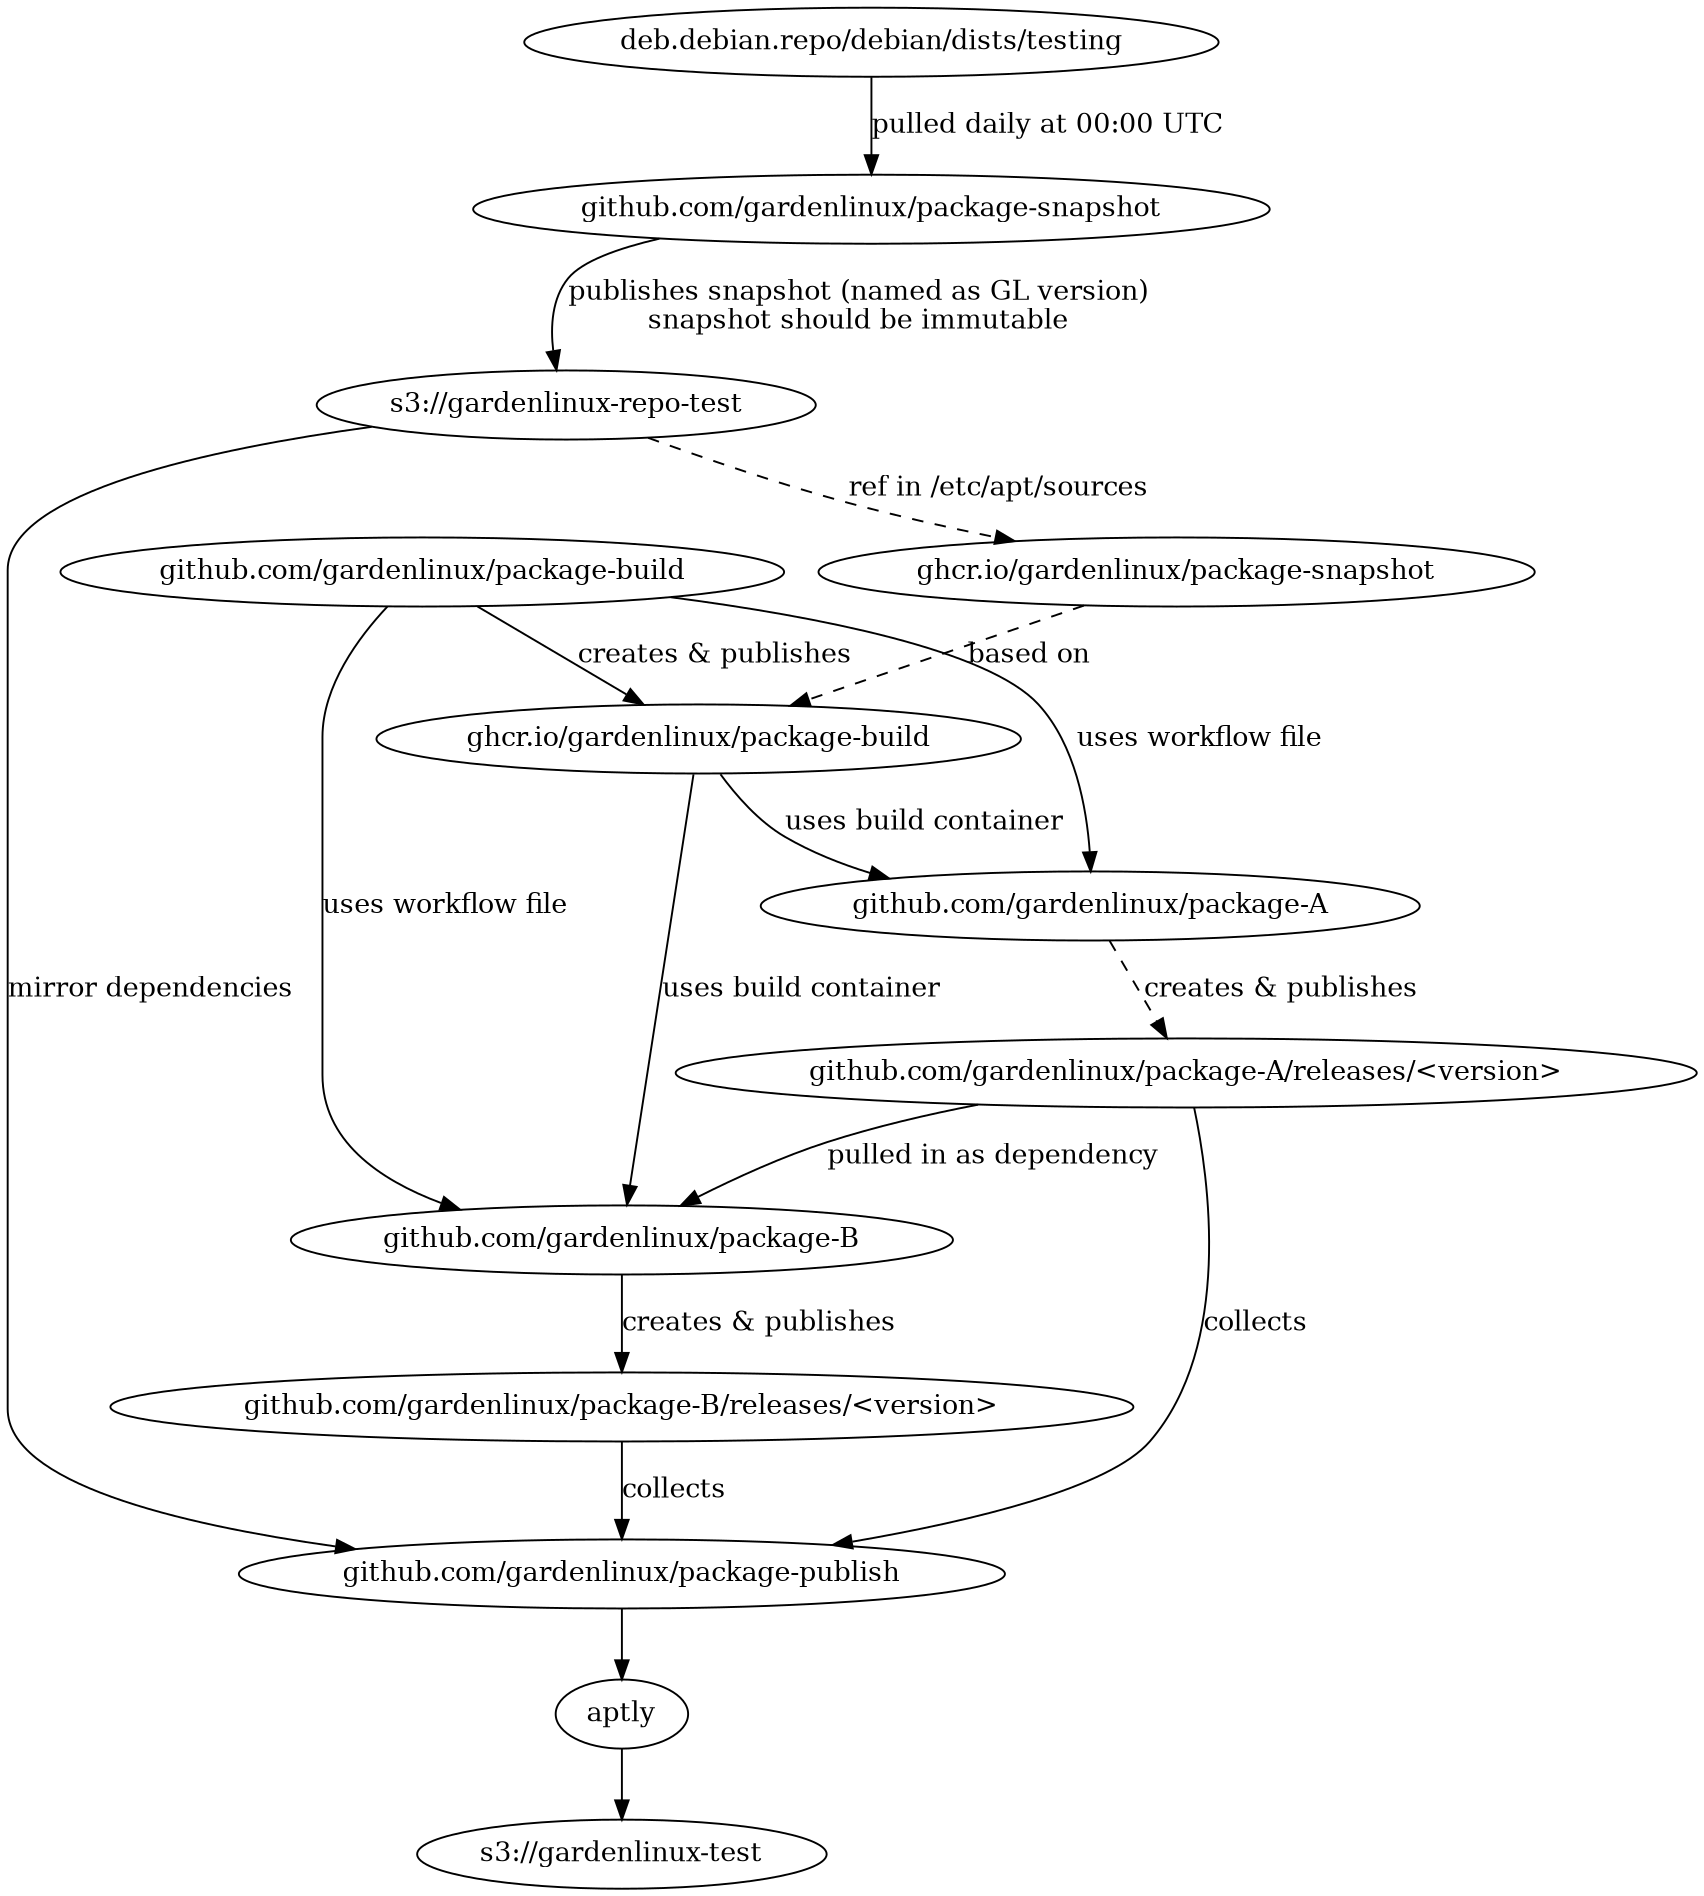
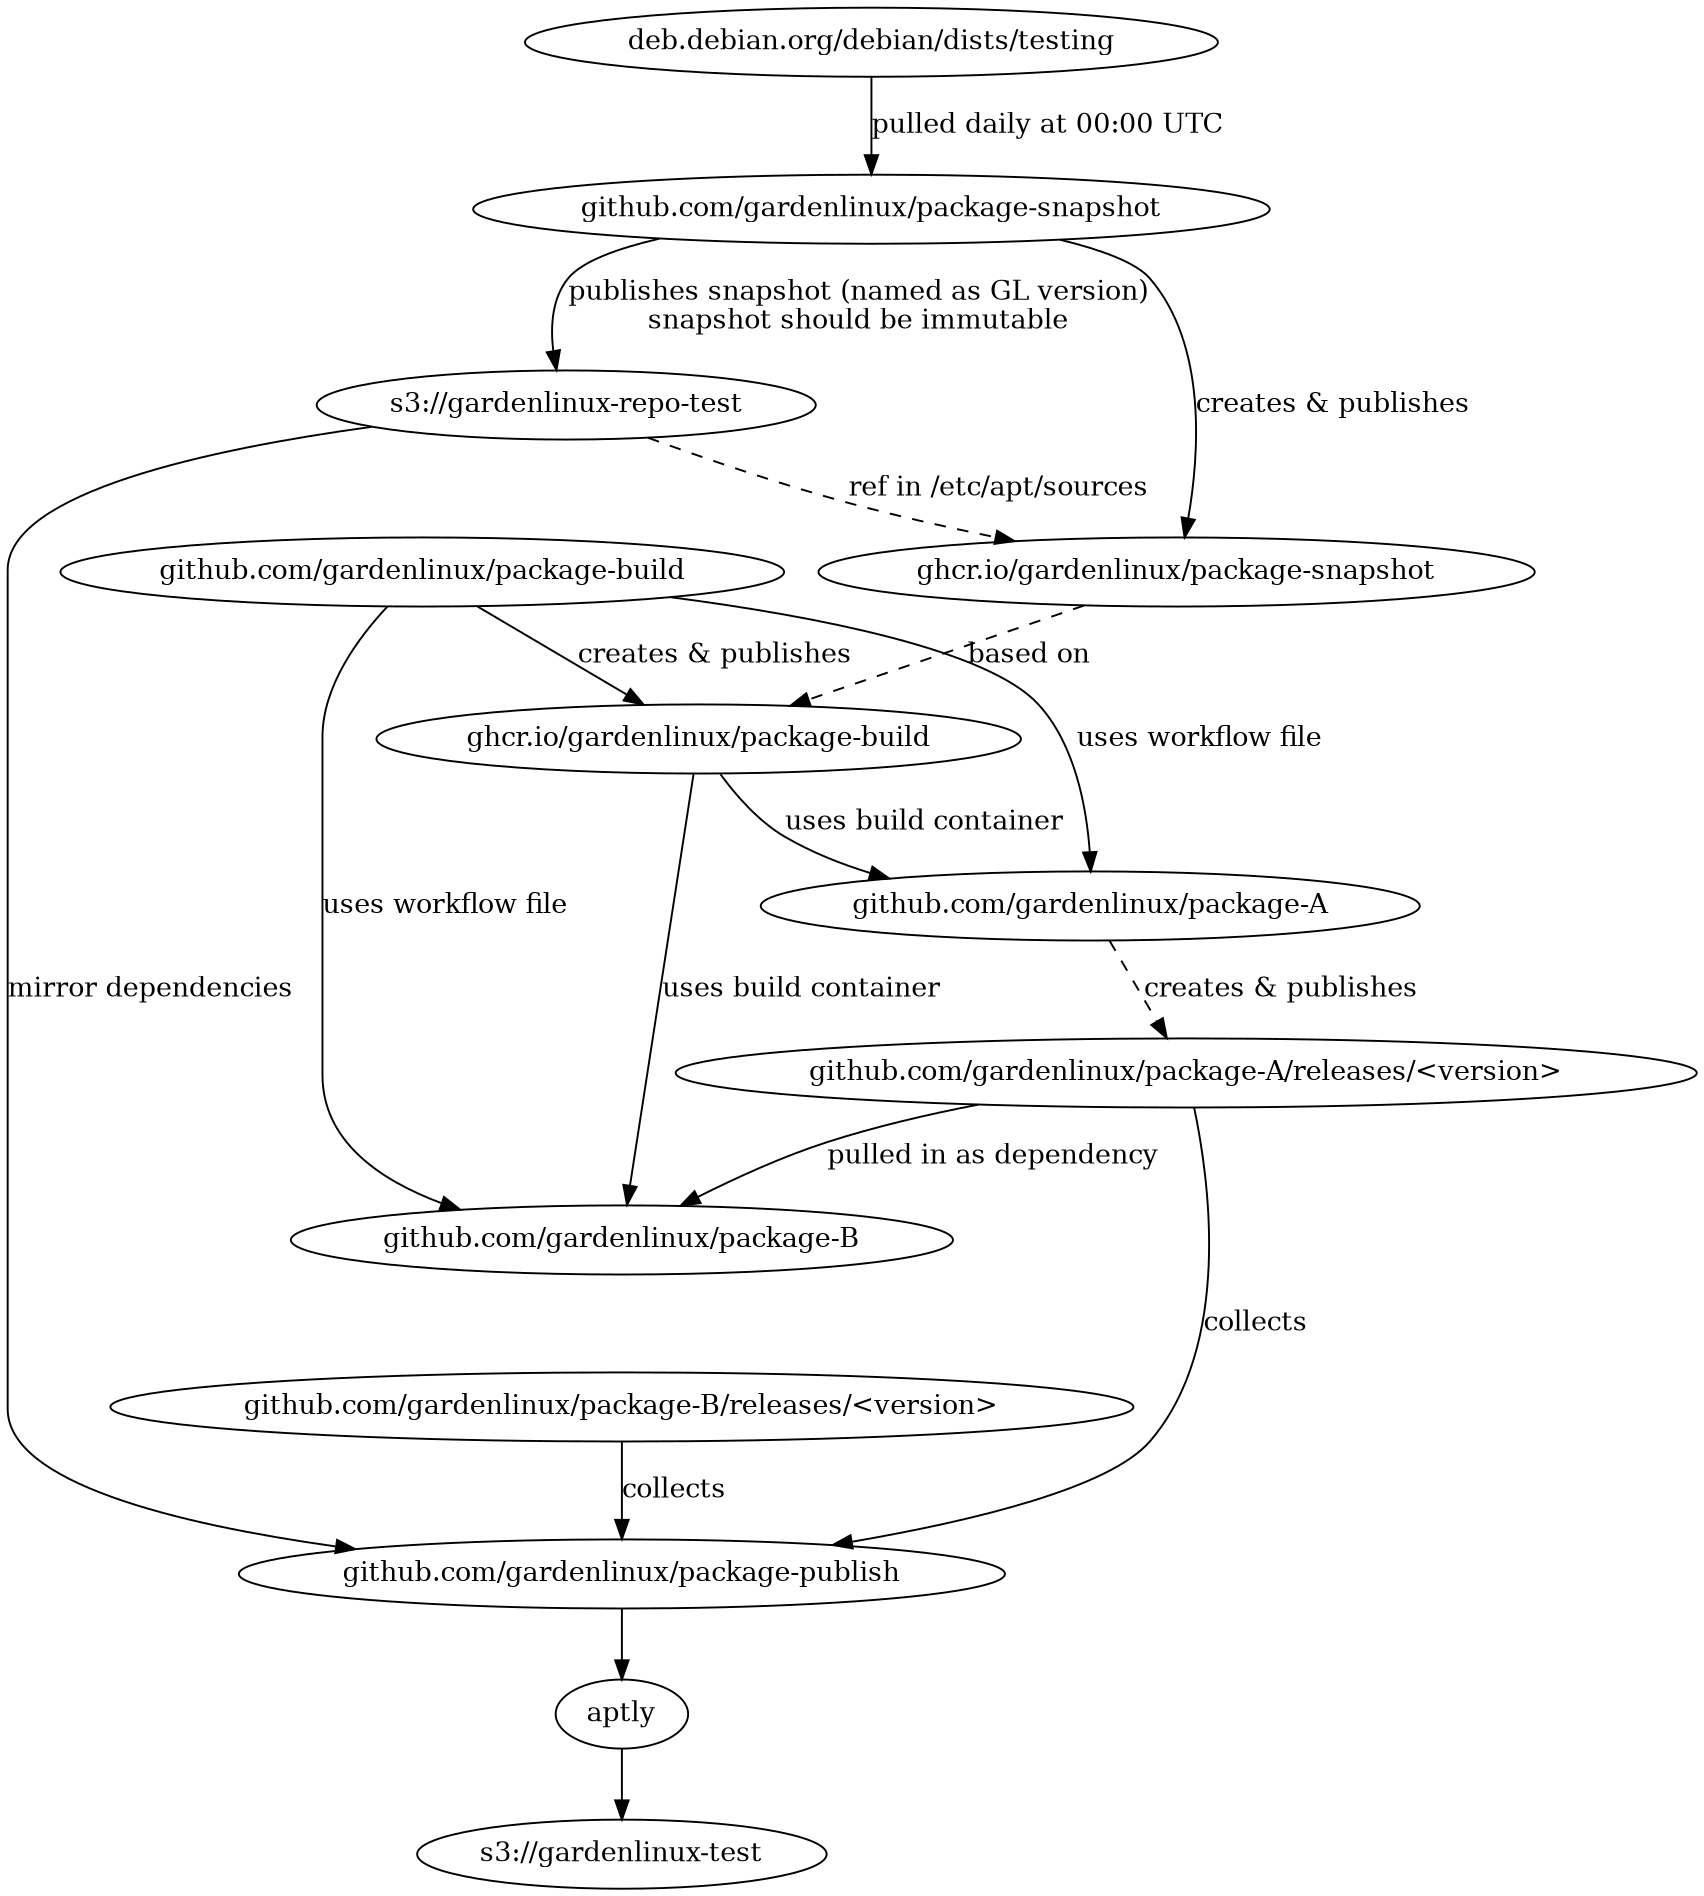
node "deb.debian.repo/debian/dists/testing": label "deb.debian.repo/debian/dists/testing" -> "deb.debian.org/debian/dists/testing"
edge "github.com/gardenlinux/package-snapshot" -> "ghcr.io/gardenlinux/package-snapshot": added, label "creates & publishes"
edge "github.com/gardenlinux/package-B" -> "github.com/gardenlinux/package-B/releases/<version>": removed, label "creates & publishes"
